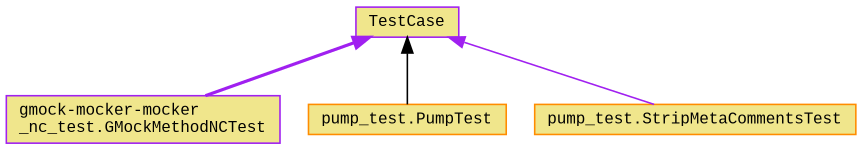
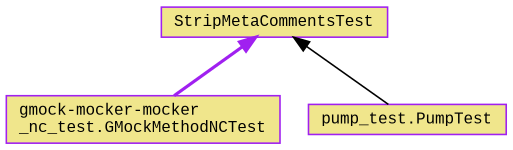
node "TestCase": label "TestCase" -> "StripMetaCommentsTest"
node "pump_test.PumpTest": color darkorange -> purple
node "pump_test.StripMetaCommentsTest": removed
